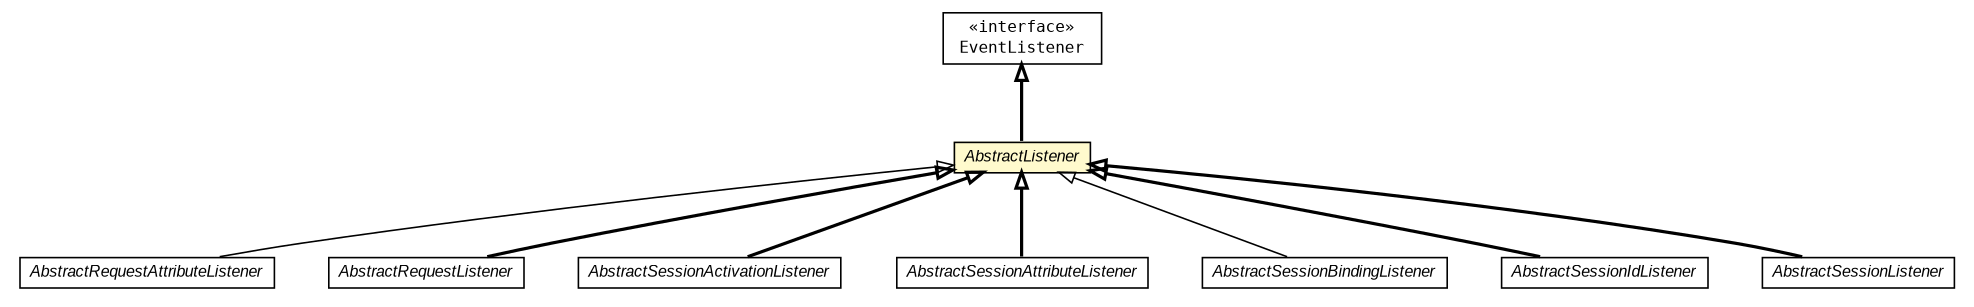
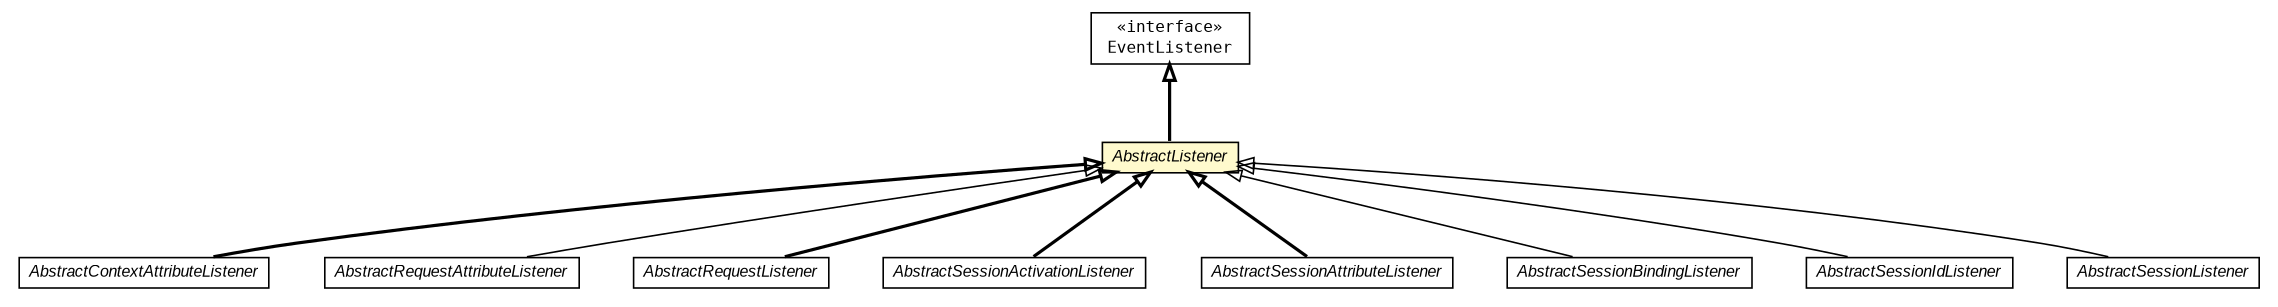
edge "AbstractSessionListener" -> "AbstractListener": style bold -> solid
edge "AbstractSessionIdListener" -> "AbstractListener": style bold -> solid
node "AbstractContextAttributeListener": added
